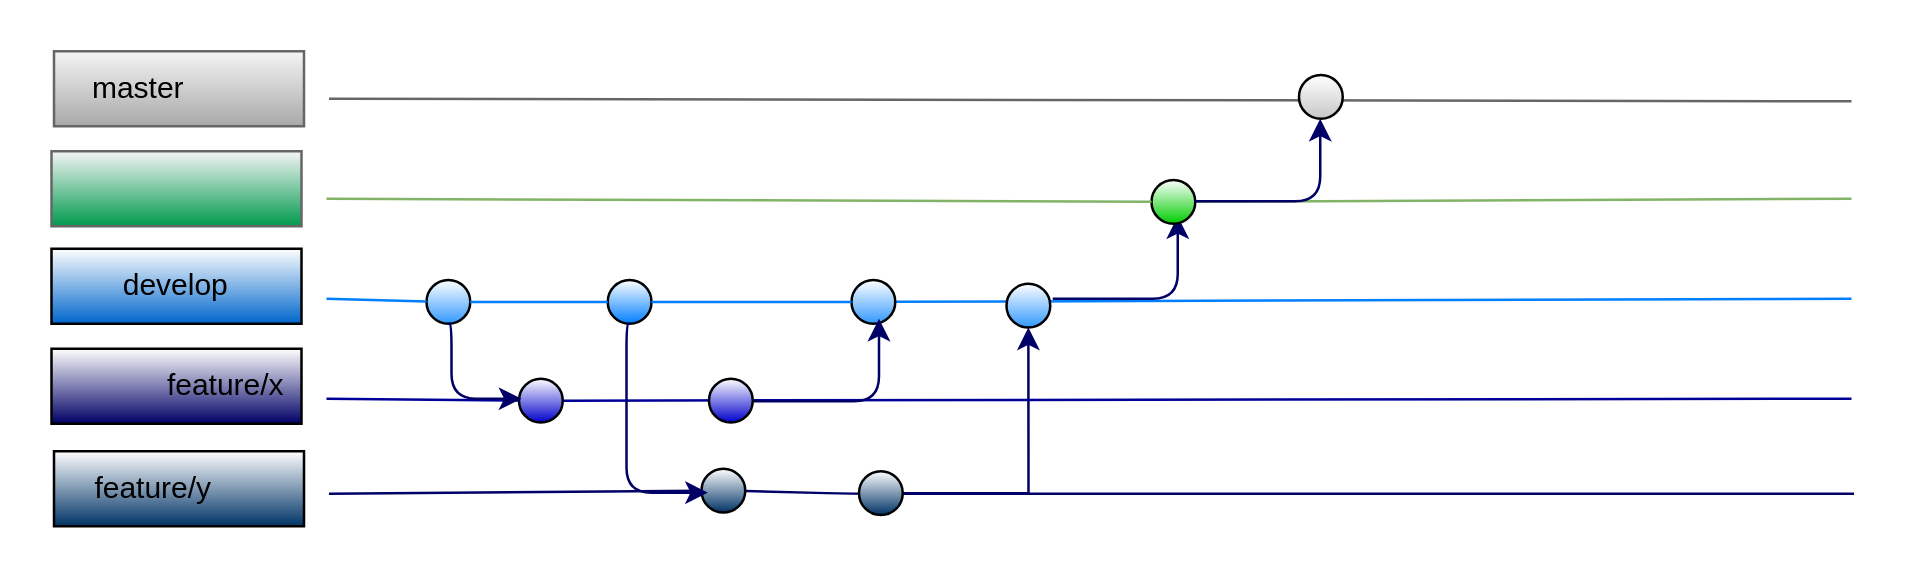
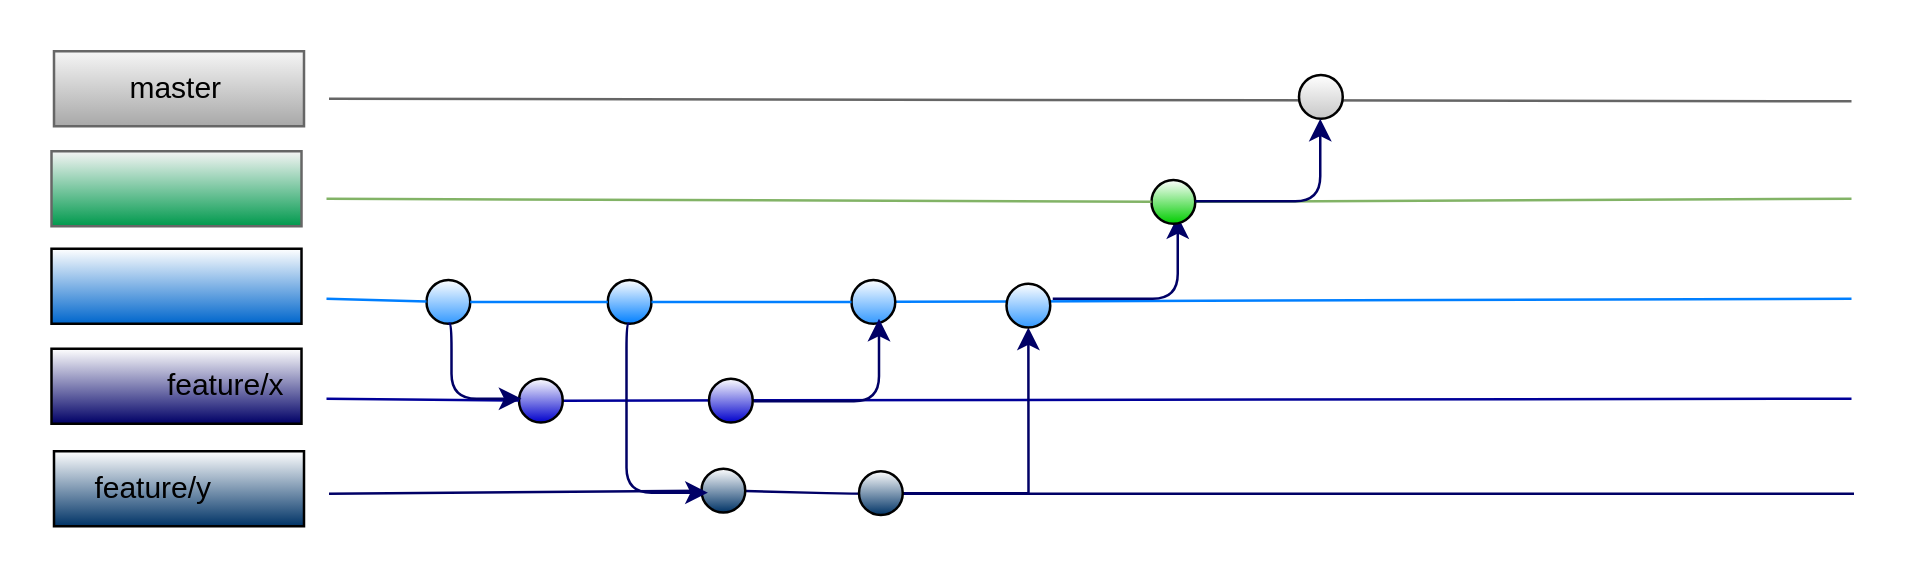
node "master": moved (139, 89) -> (176, 89)
node "develop": removed
